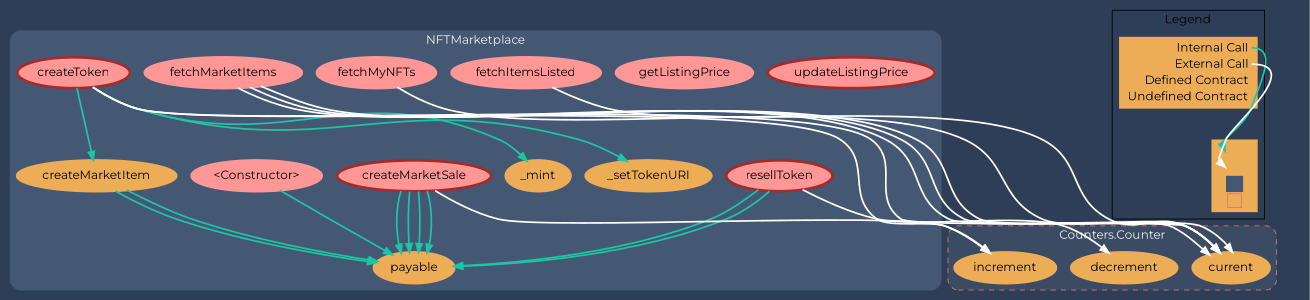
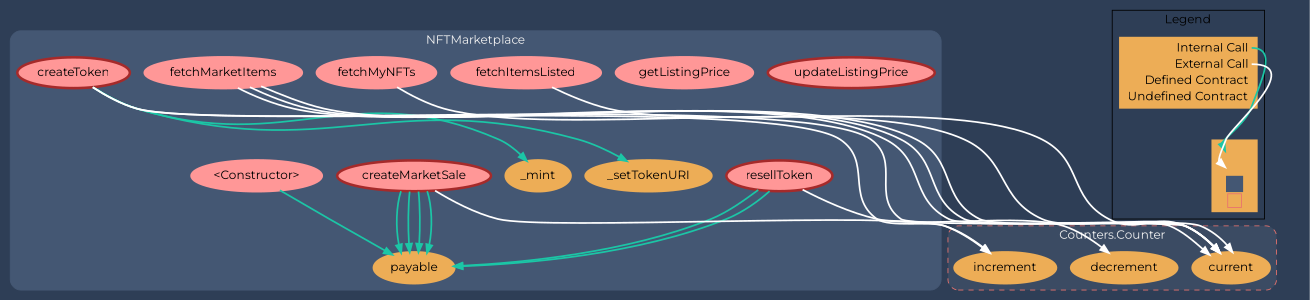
node "createMarketItem": removed
